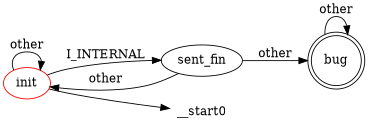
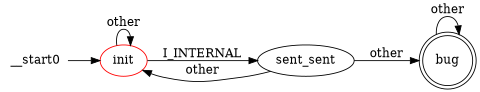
node "sent_fin": label "sent_fin" -> "sent_sent"
edge "init" -> "__start0": reversed
